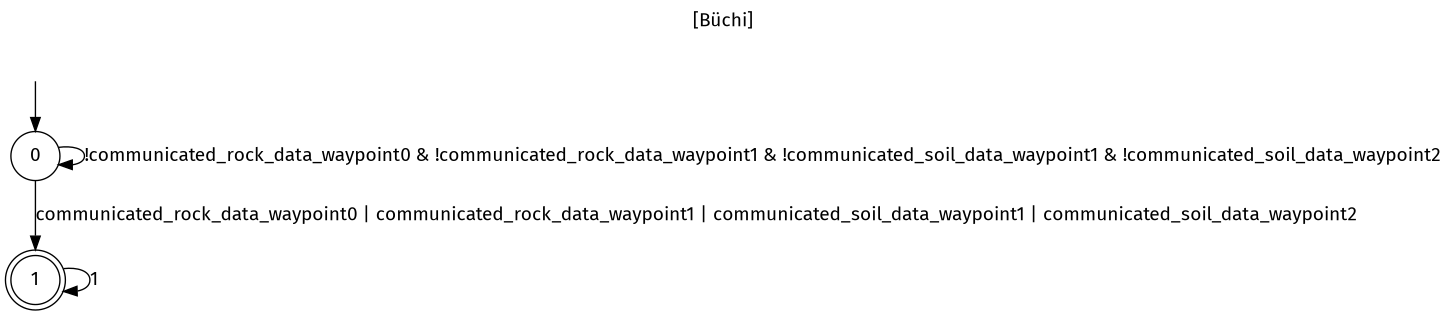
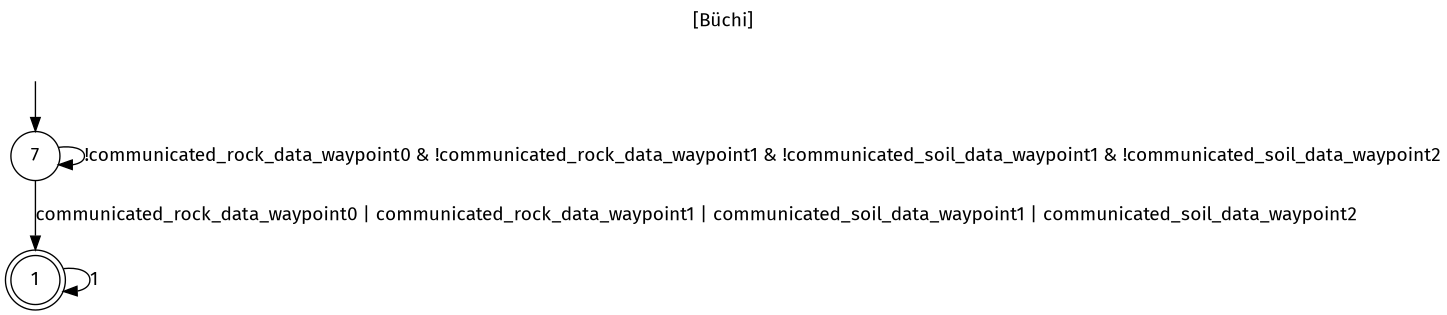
node "0": label "0" -> "7"
